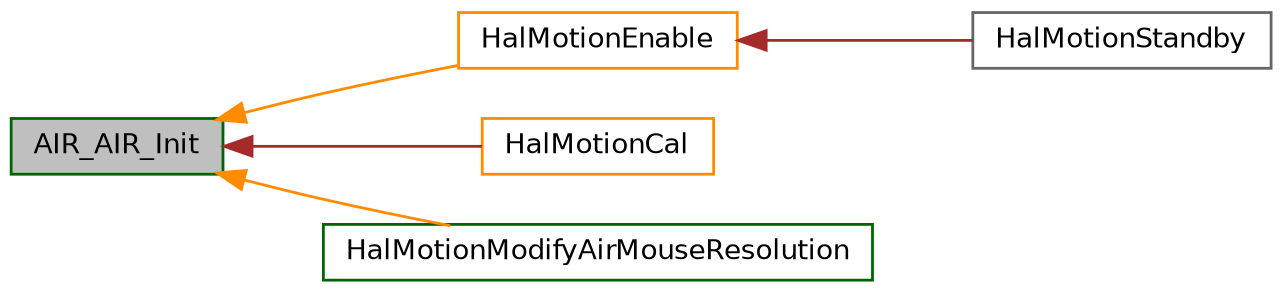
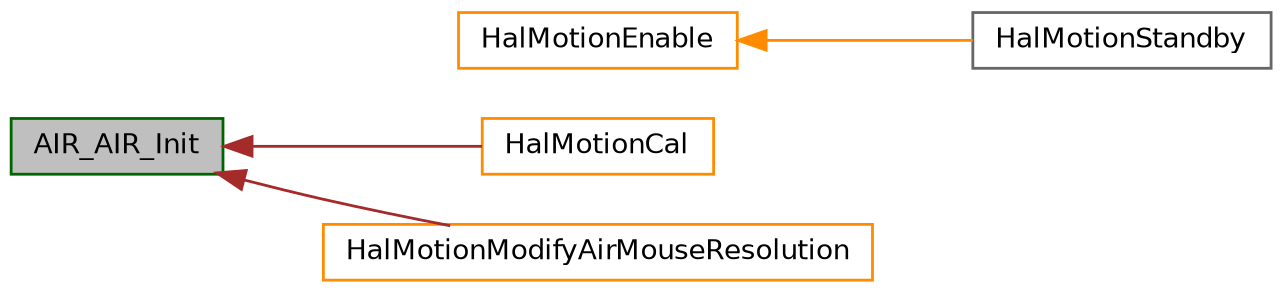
edge "HalMotionStandby" -> "HalMotionEnable": color brown -> darkorange
edge "HalMotionEnable" -> "AIR_AIR_Init": removed
edge "HalMotionModifyAirMouseResolution" -> "AIR_AIR_Init": color darkorange -> brown
node "HalMotionModifyAirMouseResolution": color darkgreen -> darkorange
